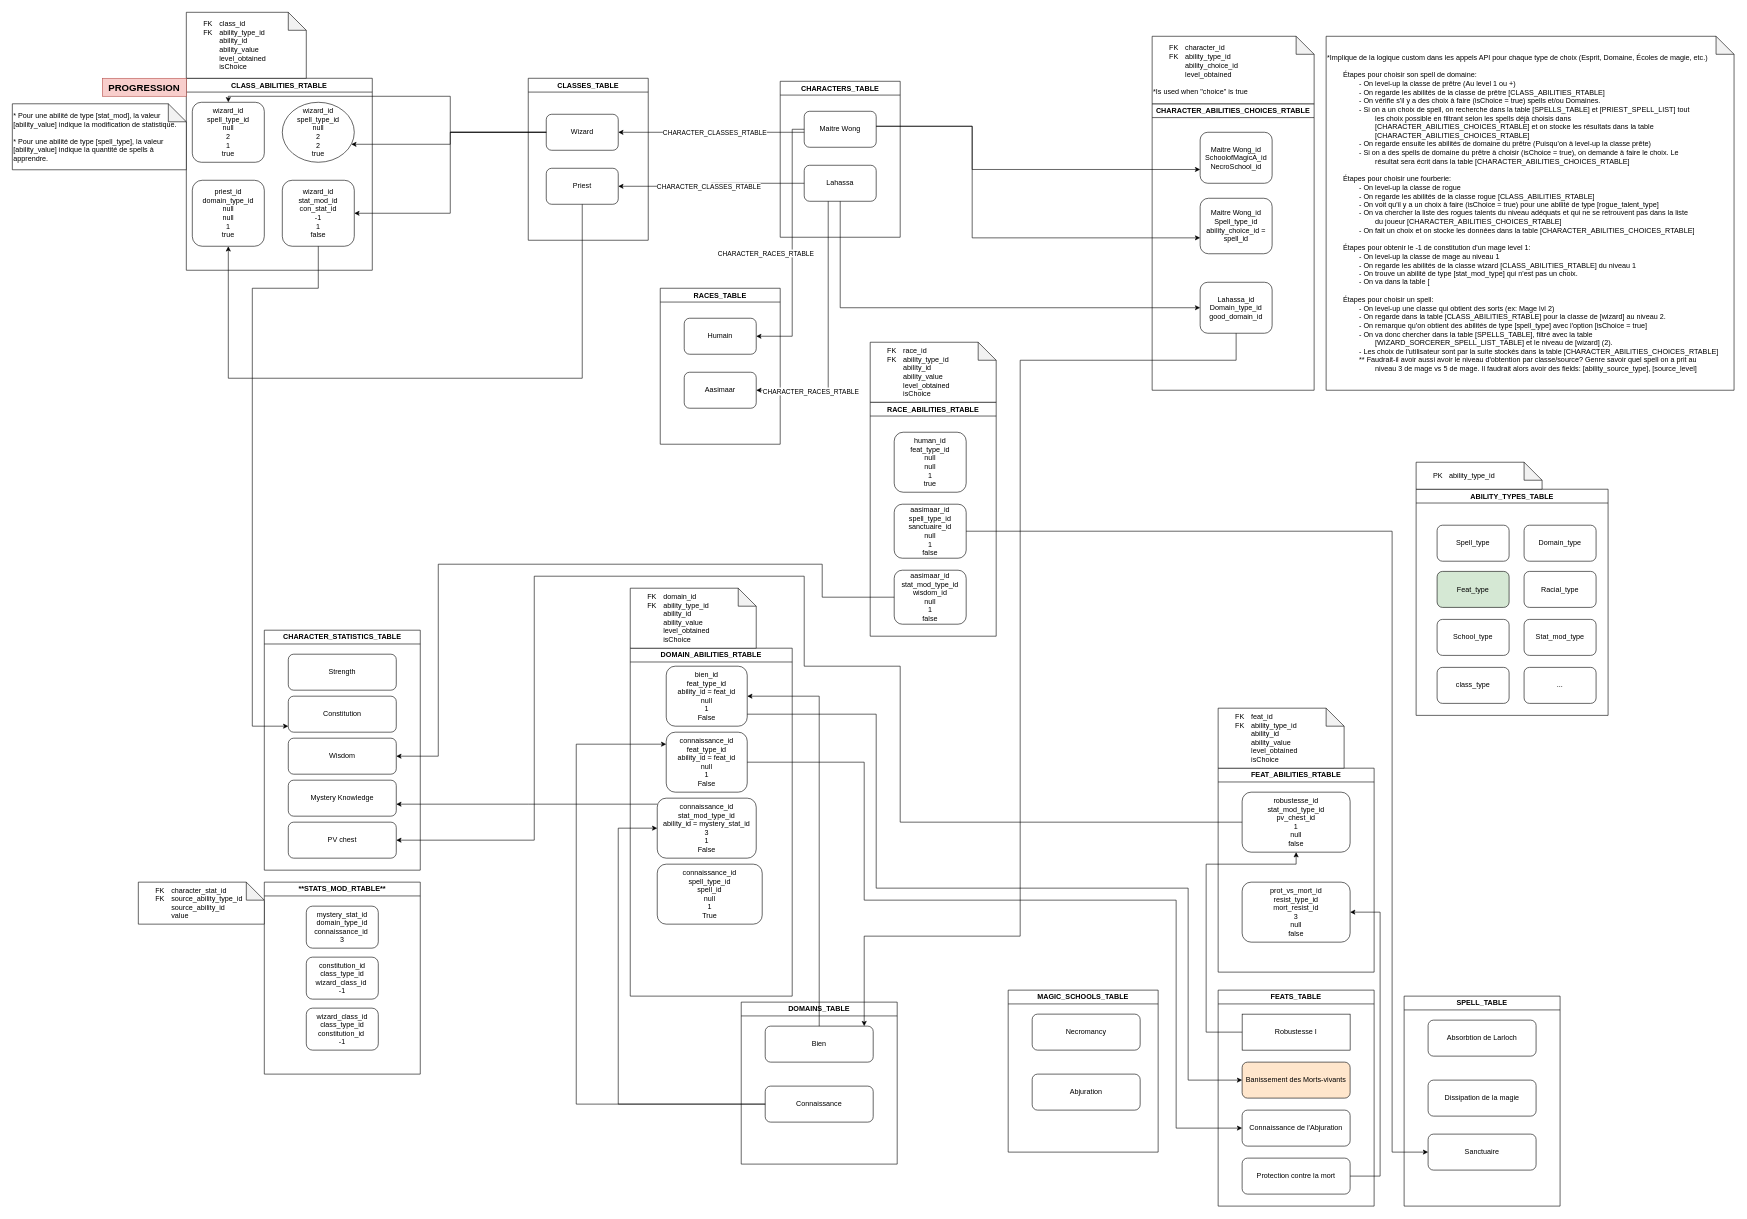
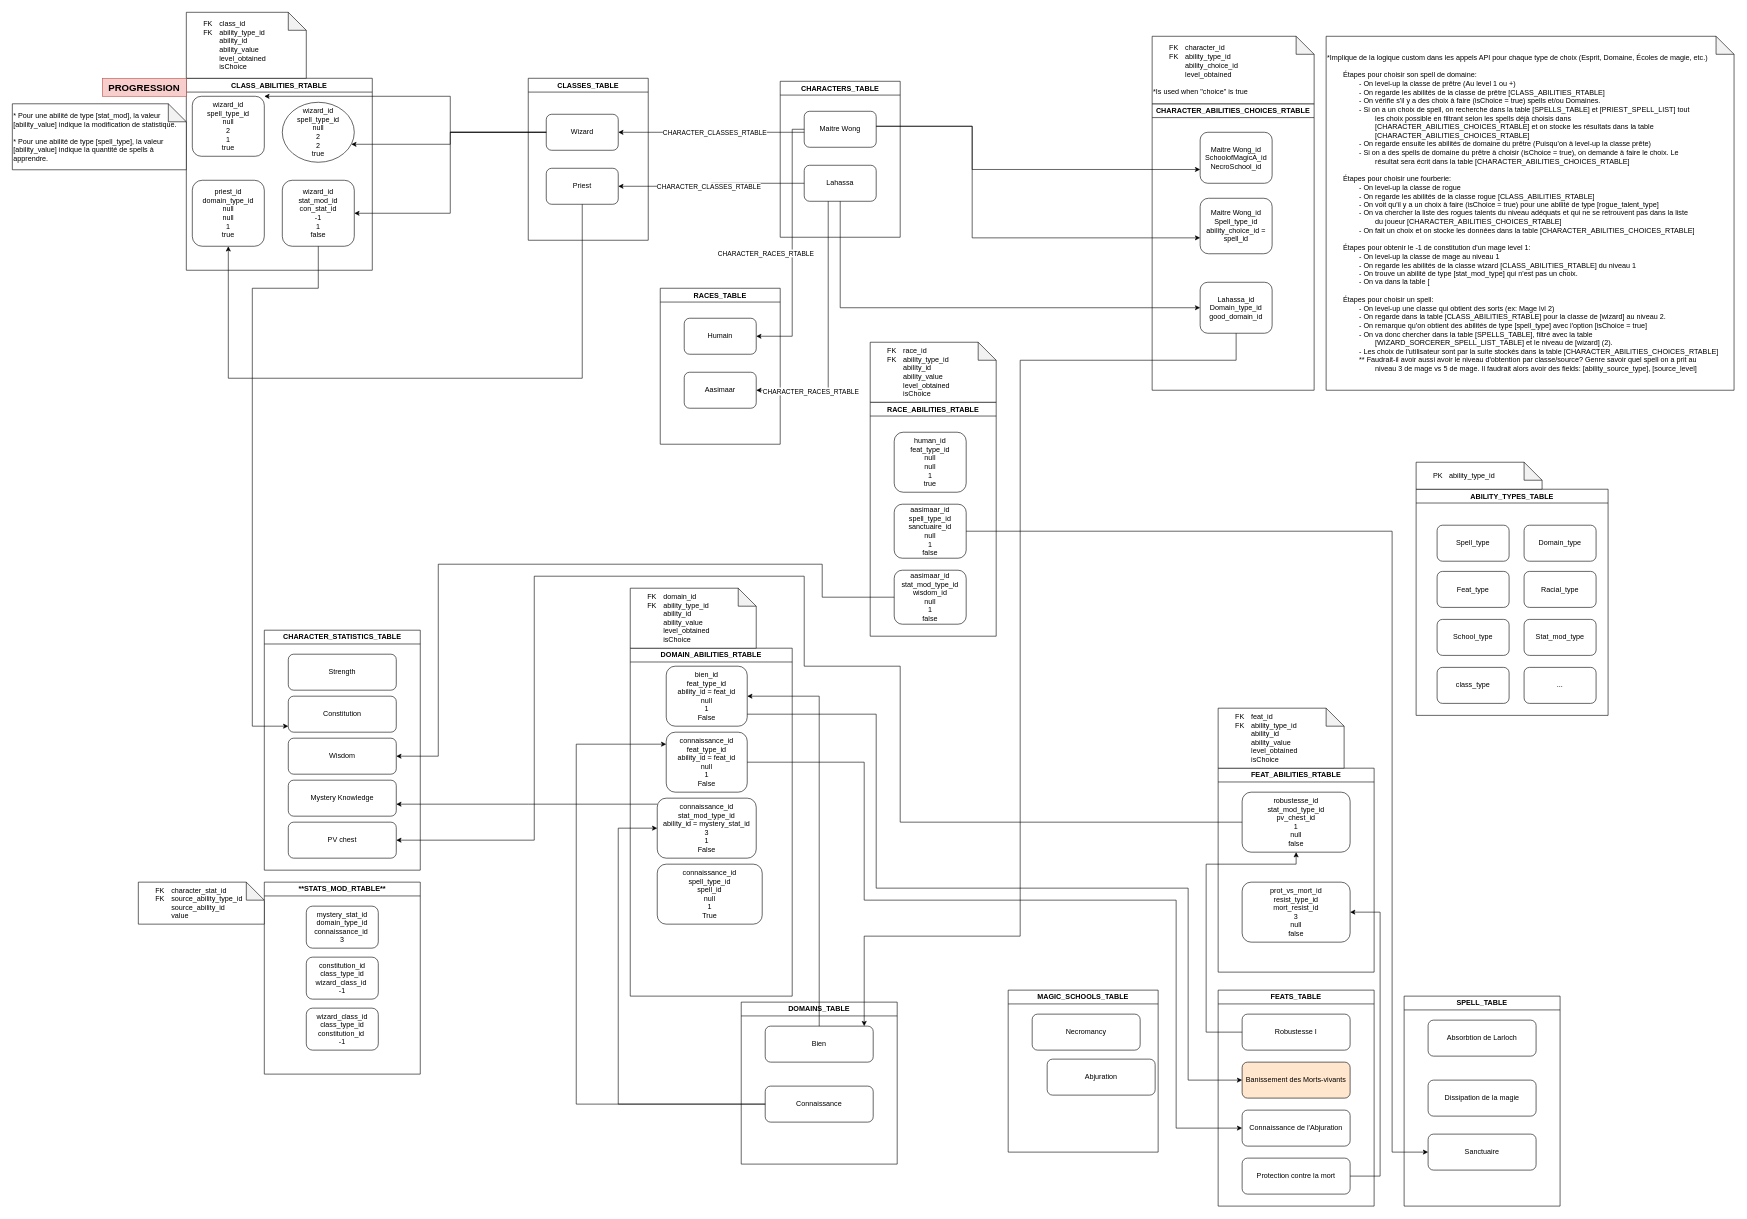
node "wizard_id spell_type_id null 2 1 true": moved (228, 132) -> (228, 126)
node "Feat_type": fillcolor #d5e8d4 -> #ffffff
node "Robustesse I": shape rectangle -> rounded rectangle
node "Abjuration": moved (1086, 1092) -> (1101, 1077)
